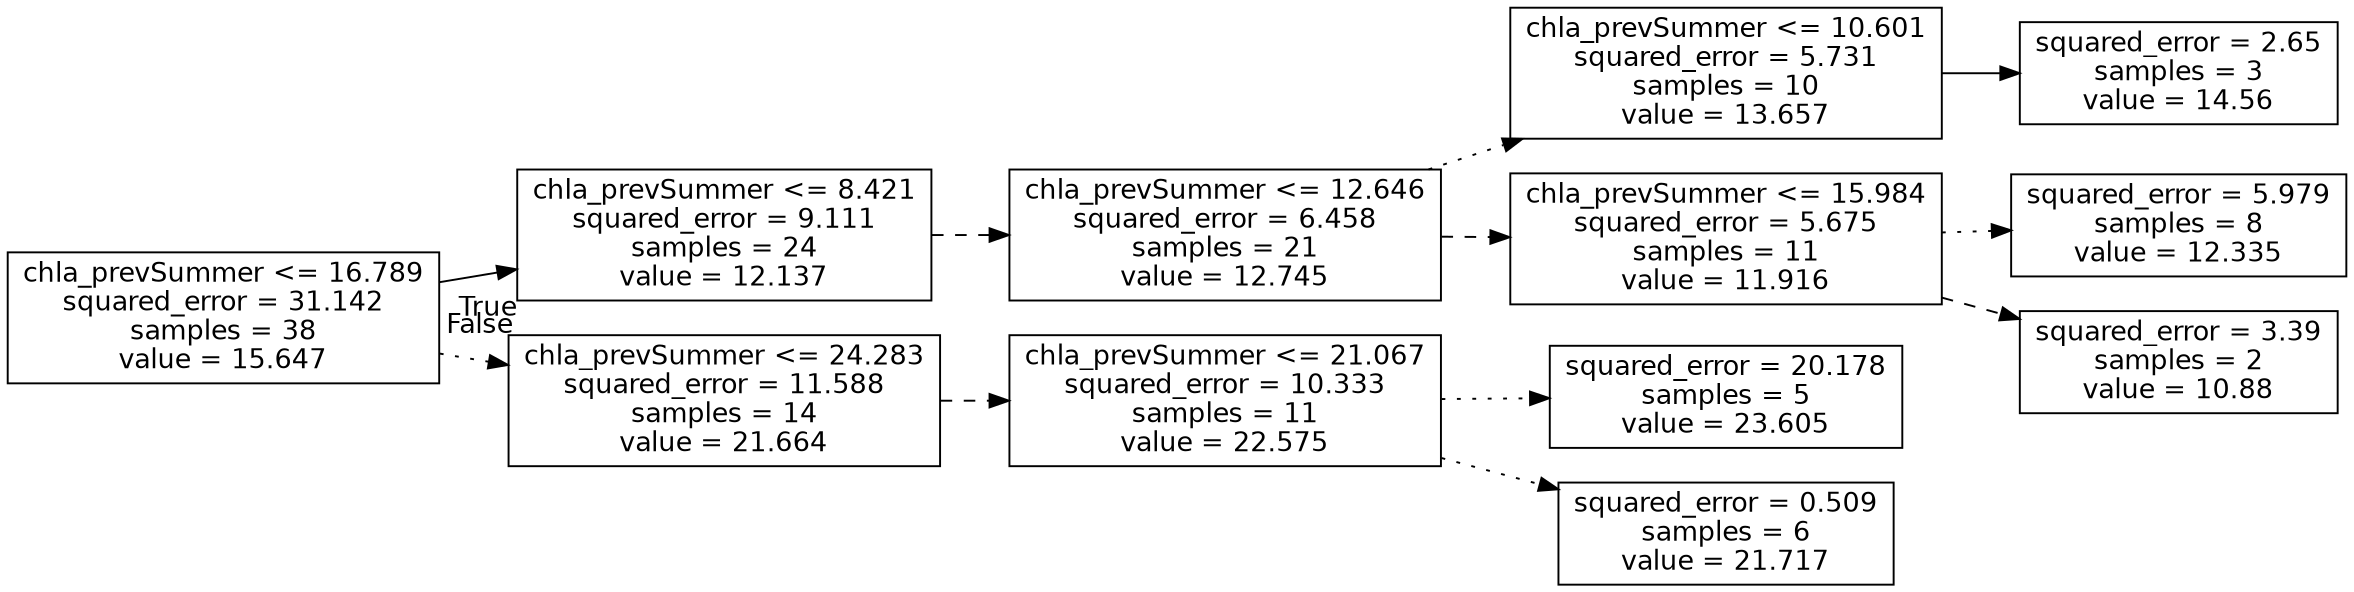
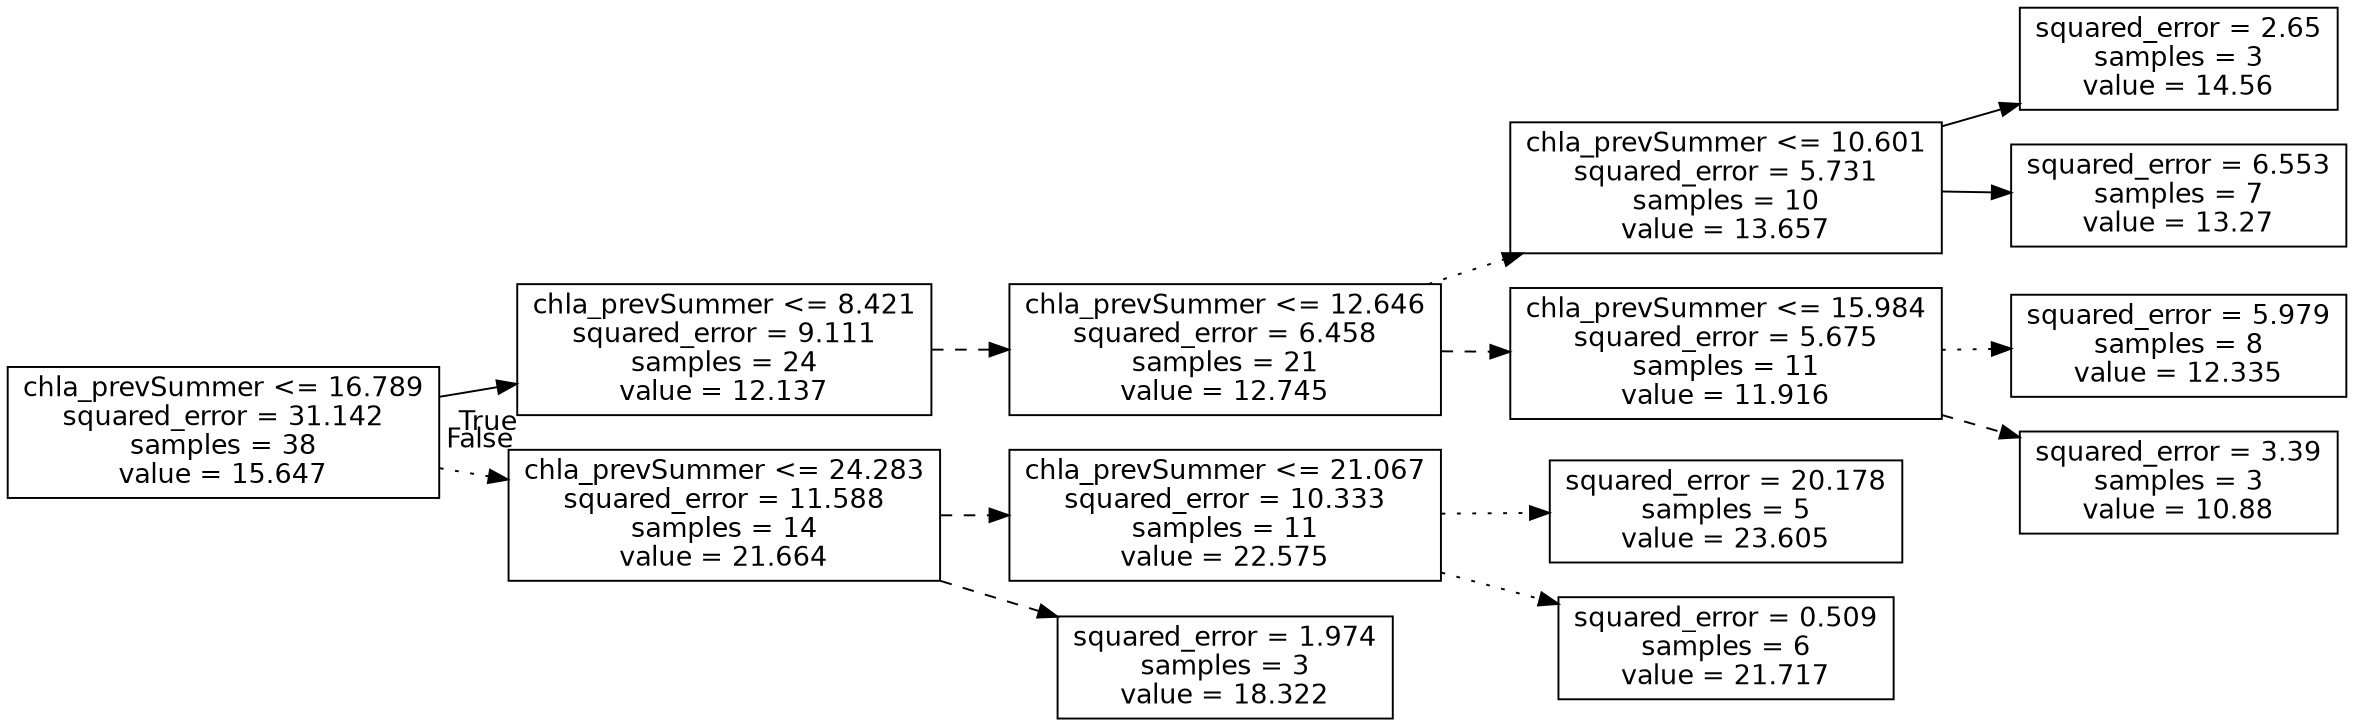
node "squared_error = 6.553 samples = 7 value = 13.27": added
node "squared_error = 3.39 samples = 2 value = 10.88": label "squared_error = 3.39 samples = 2 value = 10.88" -> "squared_error = 3.39 samples = 3 value = 10.88"
node "squared_error = 1.974 samples = 3 value = 18.322": added
